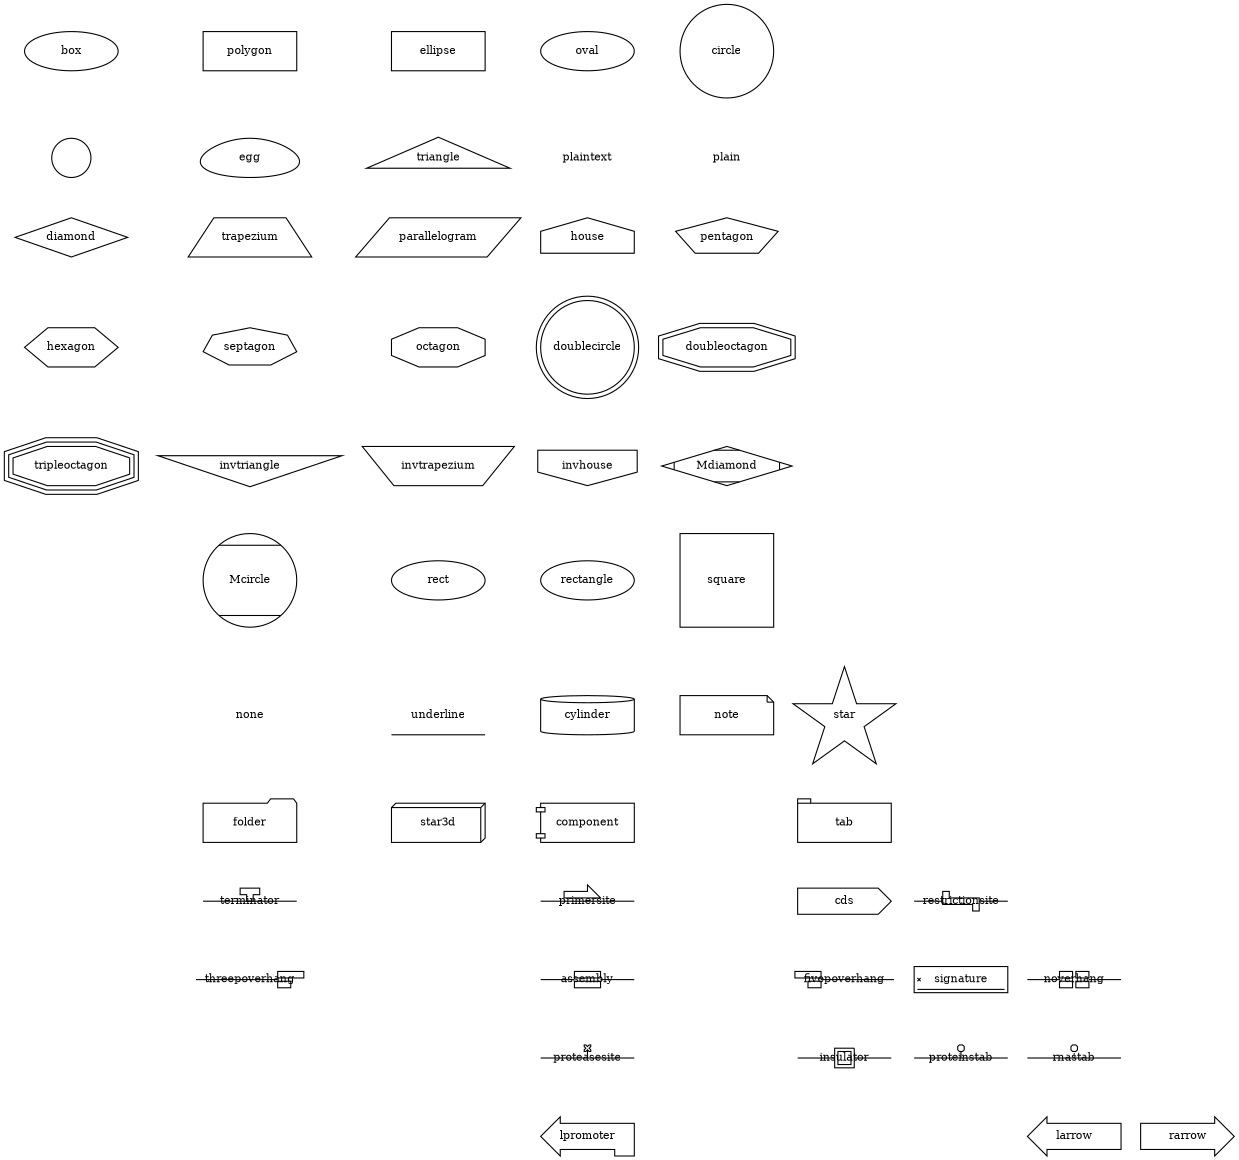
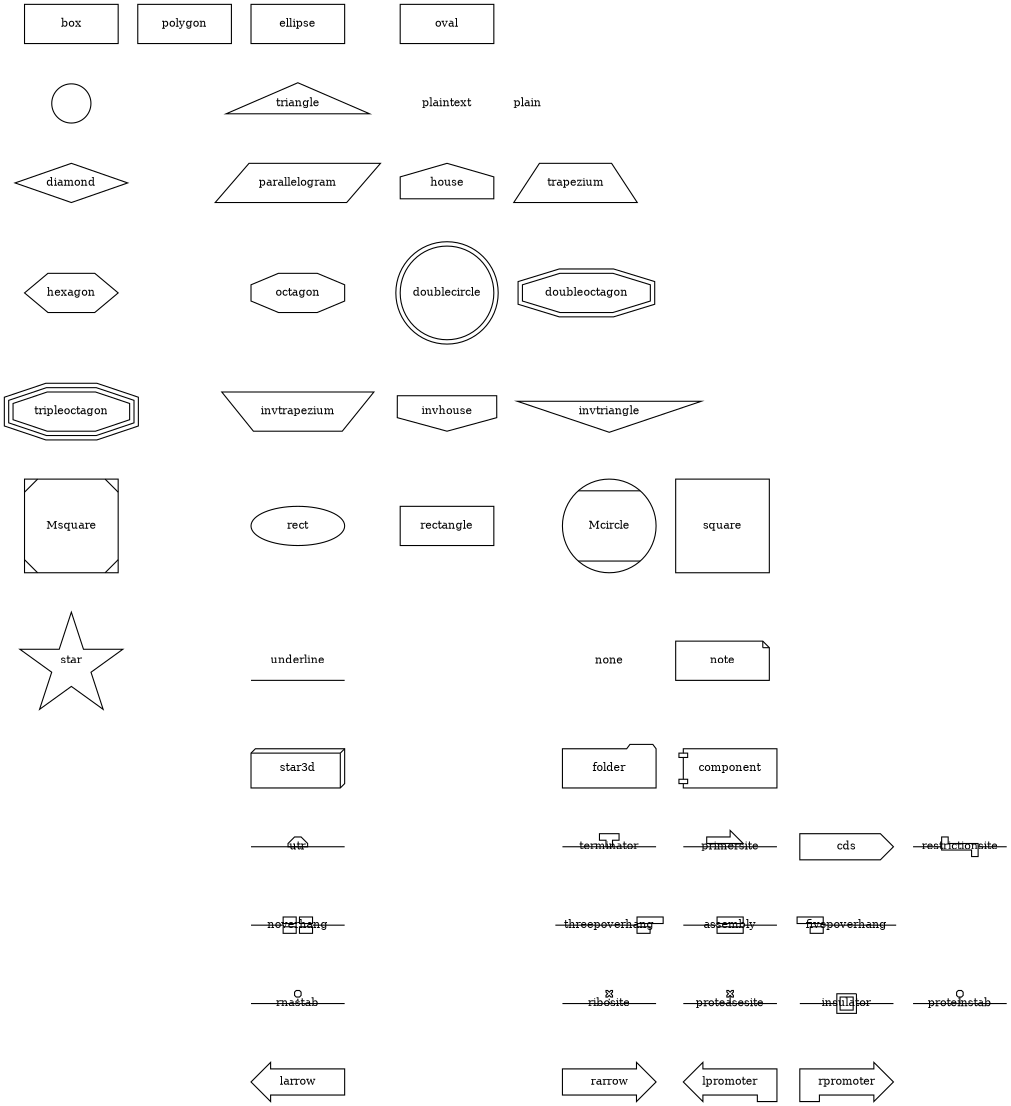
node "box": shape ellipse -> box
node "oval": shape ellipse -> box
node "circle": removed
node "egg": removed
node "pentagon": removed
node "septagon": removed
node "Mdiamond": removed
node "Msquare": added
node "rectangle": shape ellipse -> box
node "cylinder": removed
node "tab": removed
node "utr": added
node "signature": removed
node "ribosite": added
node "rpromoter": added
